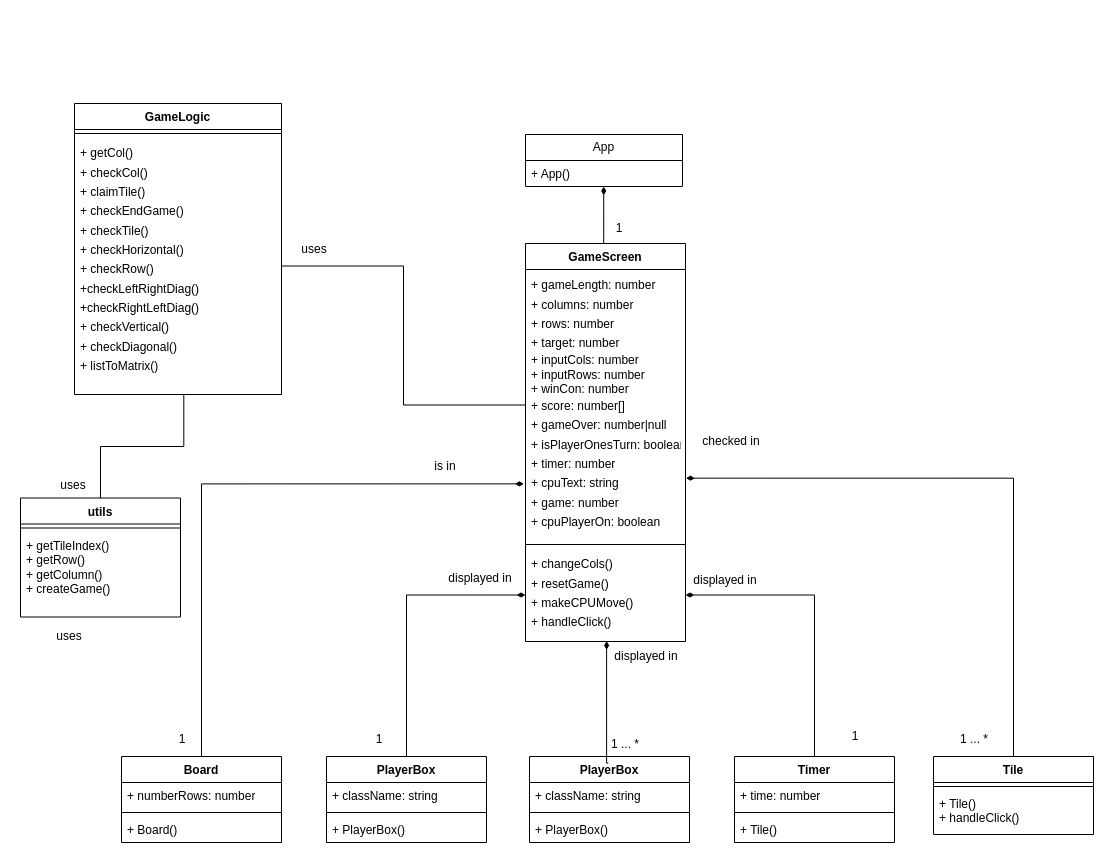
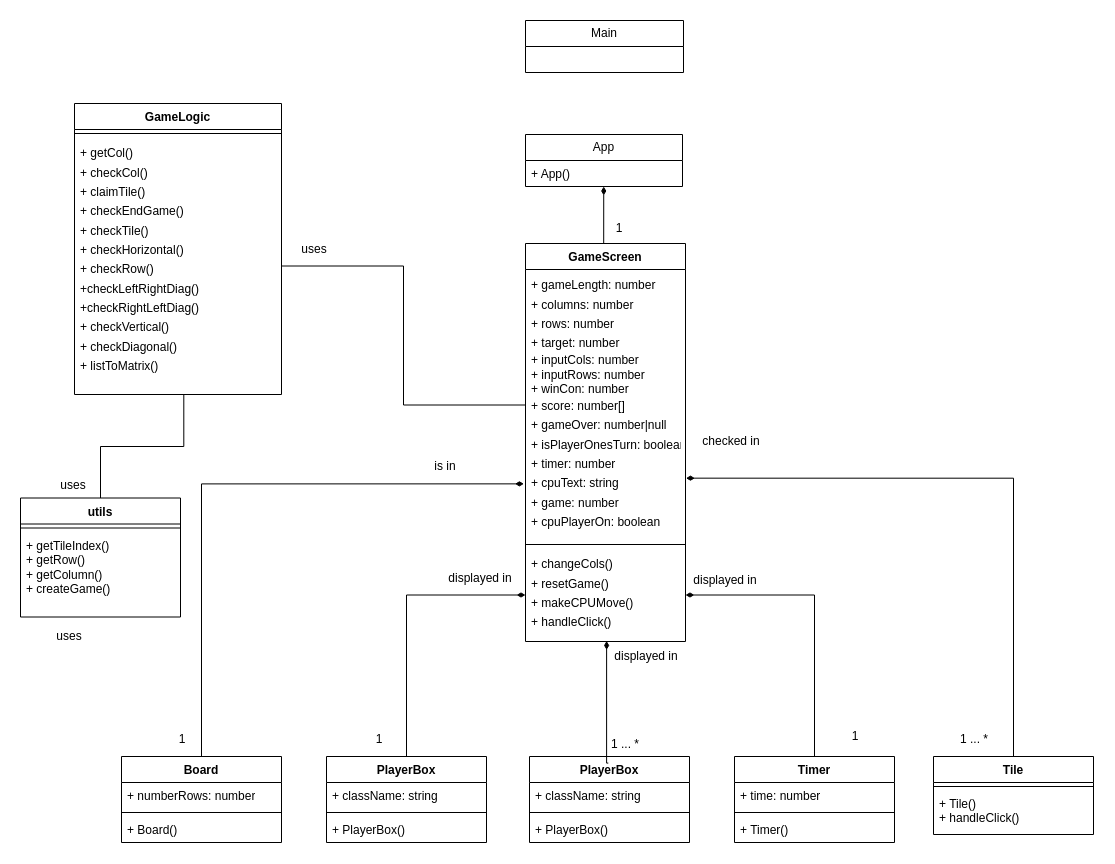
node "Main": added
node "+ Tile()": label "+ Tile()" -> "+ Timer()"
